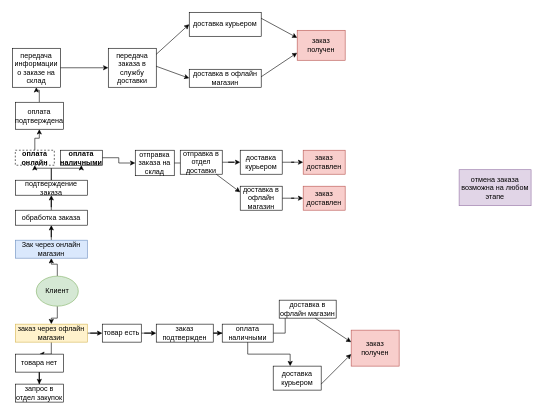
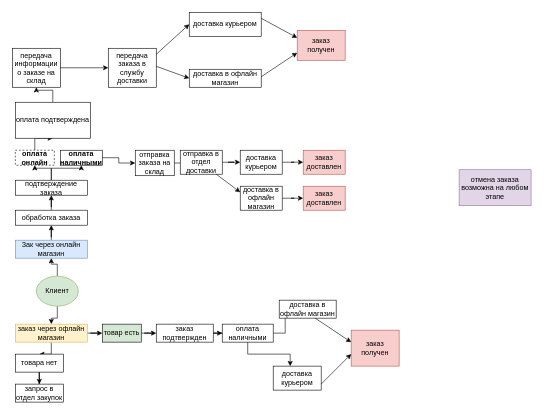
node "оплата подтверждена": size 48x27 -> 75x36
node "товар есть": fillcolor #ffffff -> #d5e8d4
